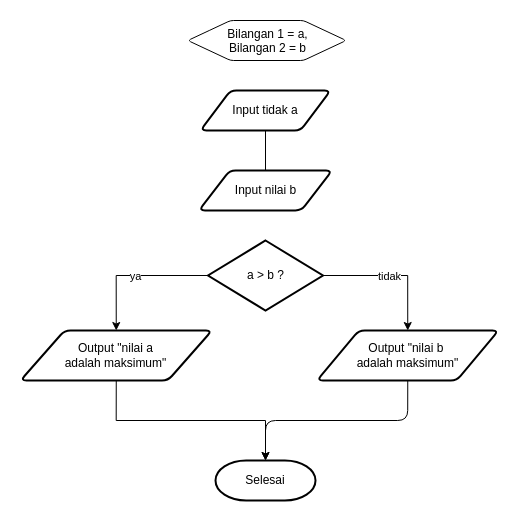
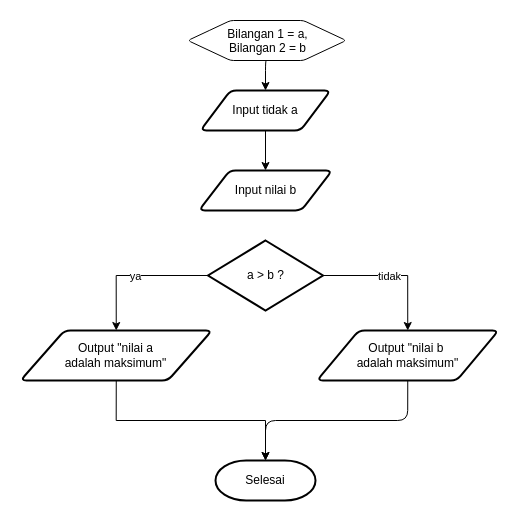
edge "Bilangan 1 = a, Bilangan 2 = b" -> "Input tidak a": added
edge "Input tidak a" -- "Input nilai b": arrowhead none -> classic
